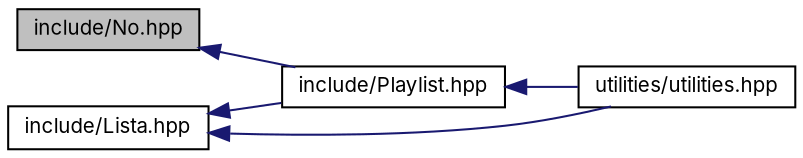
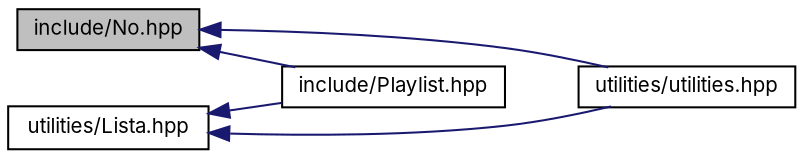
edge "utilities/utilities.hpp" -> "include/Playlist.hpp": now "utilities/utilities.hpp" -> "include/No.hpp"
node "include/Lista.hpp": label "include/Lista.hpp" -> "utilities/Lista.hpp"
